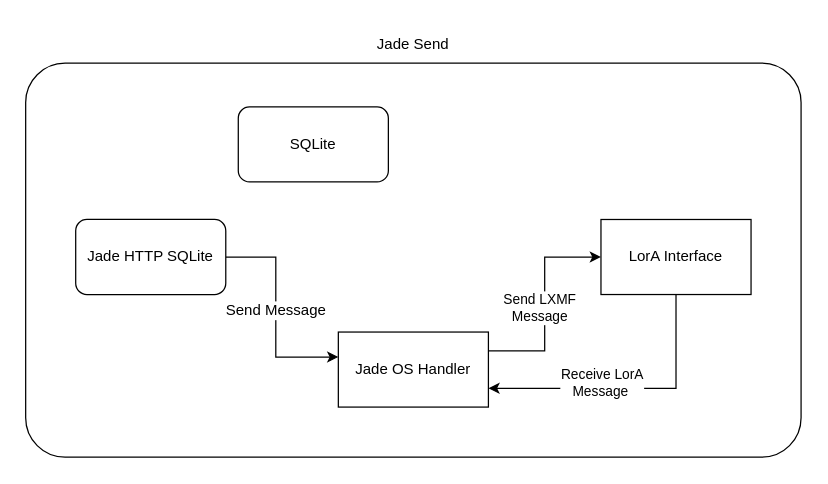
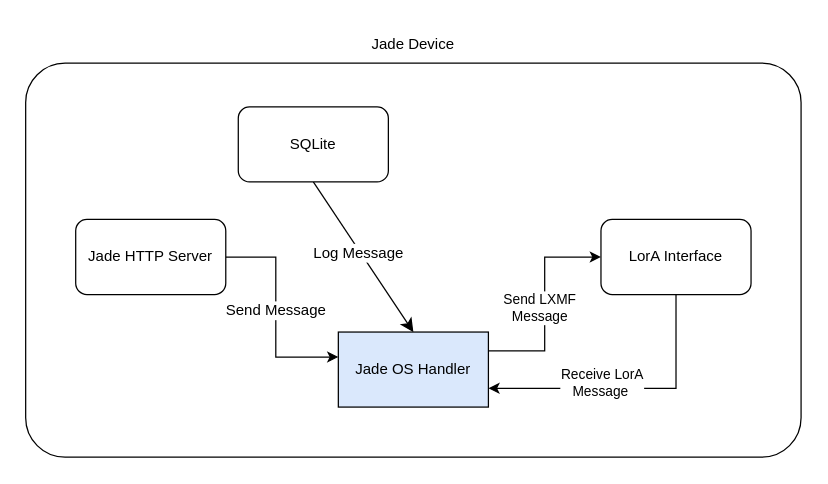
node "Jade Send": label "Jade Send" -> "Jade Device"
edge "SQLite" -> "Jade OS Handler": added, label "Log Message"
node "Jade HTTP SQLite": label "Jade HTTP SQLite" -> "Jade HTTP Server"
node "LorA Interface": shape rectangle -> rounded rectangle
node "Jade OS Handler": fillcolor #ffffff -> #dae8fc
